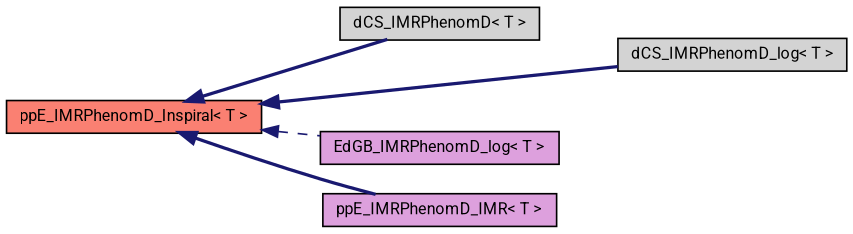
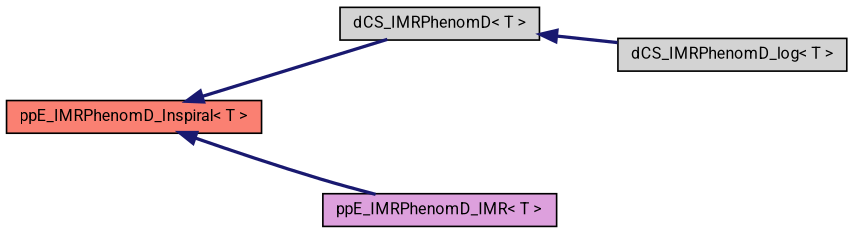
edge "dCS_IMRPhenomD_log< T >" -> "ppE_IMRPhenomD_Inspiral< T >": now "dCS_IMRPhenomD_log< T >" -> "dCS_IMRPhenomD< T >"
node "EdGB_IMRPhenomD_log< T >": removed
